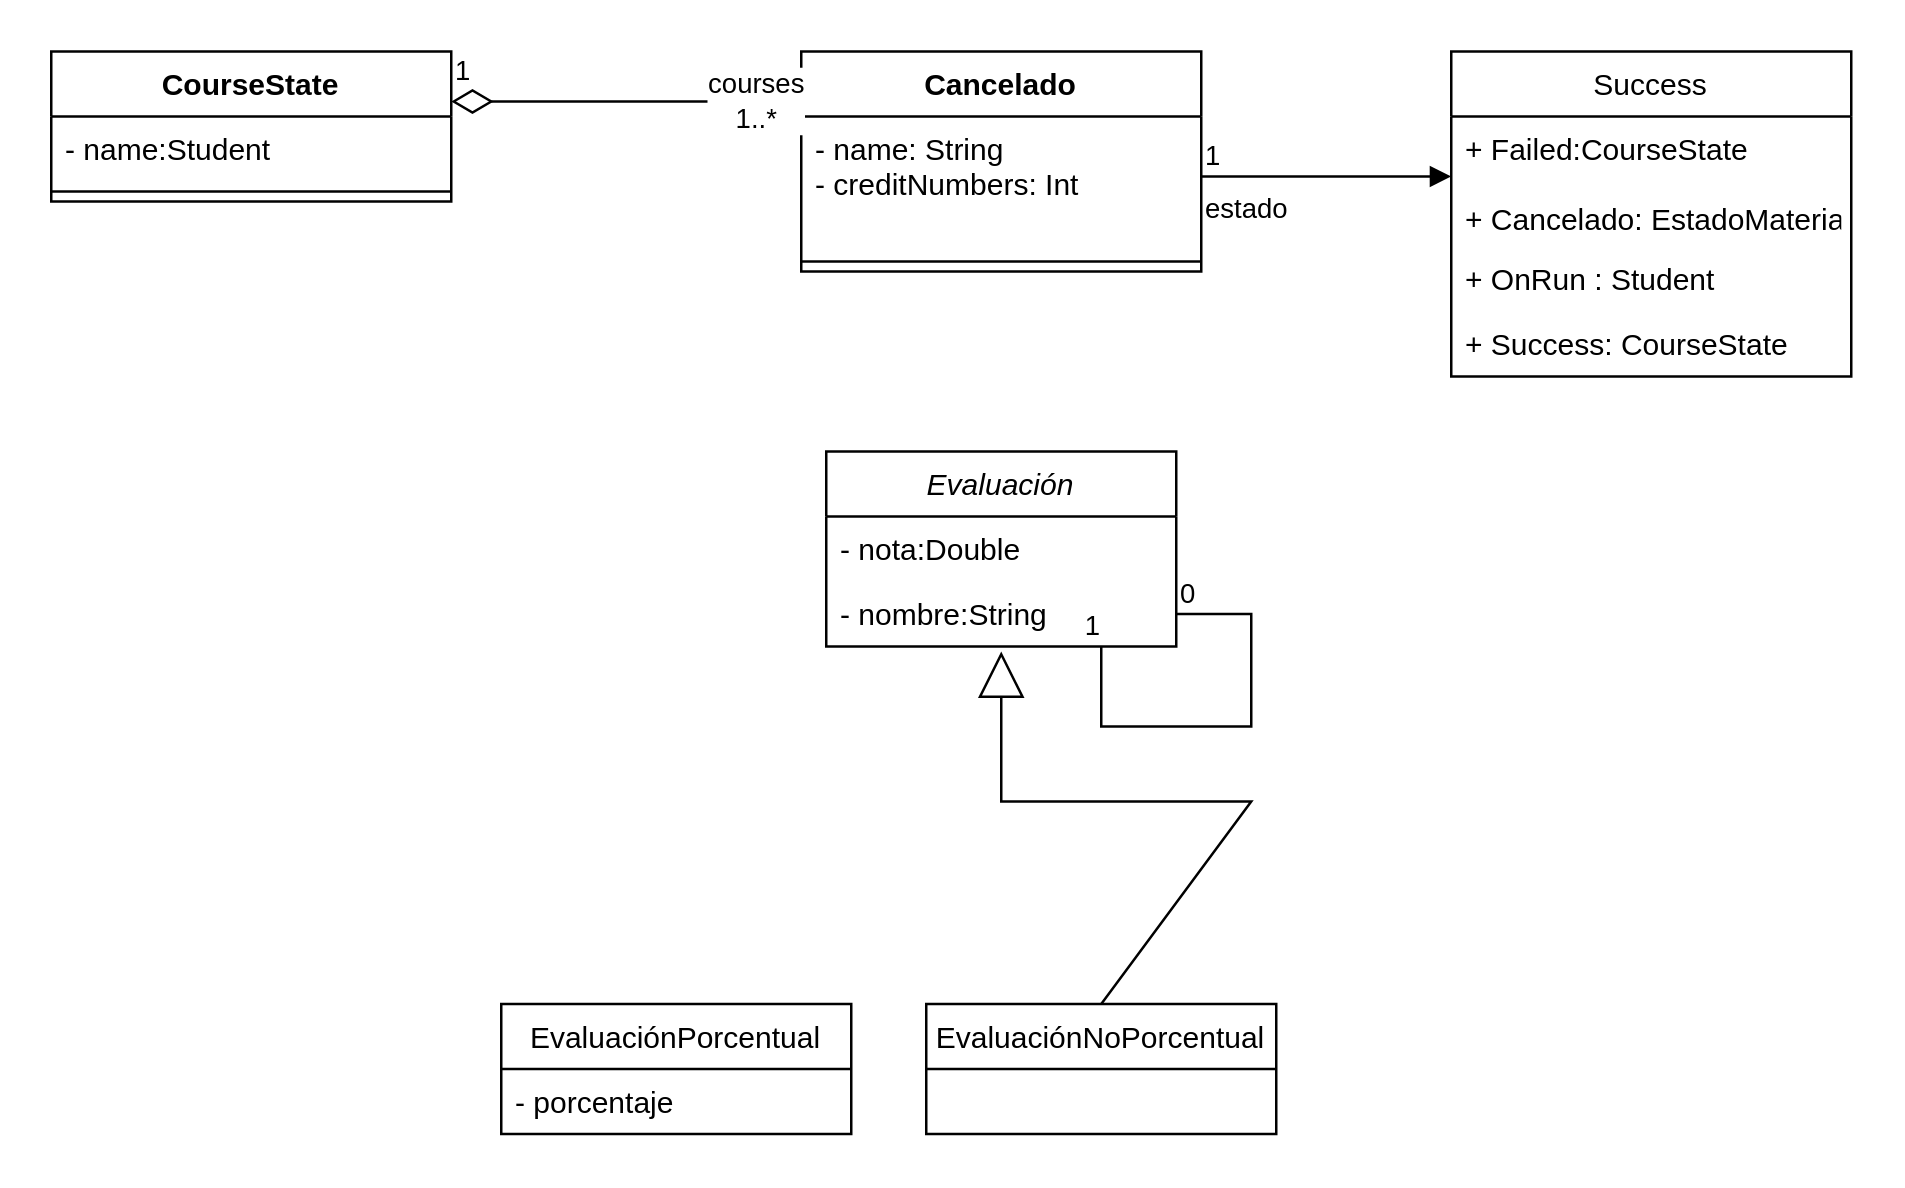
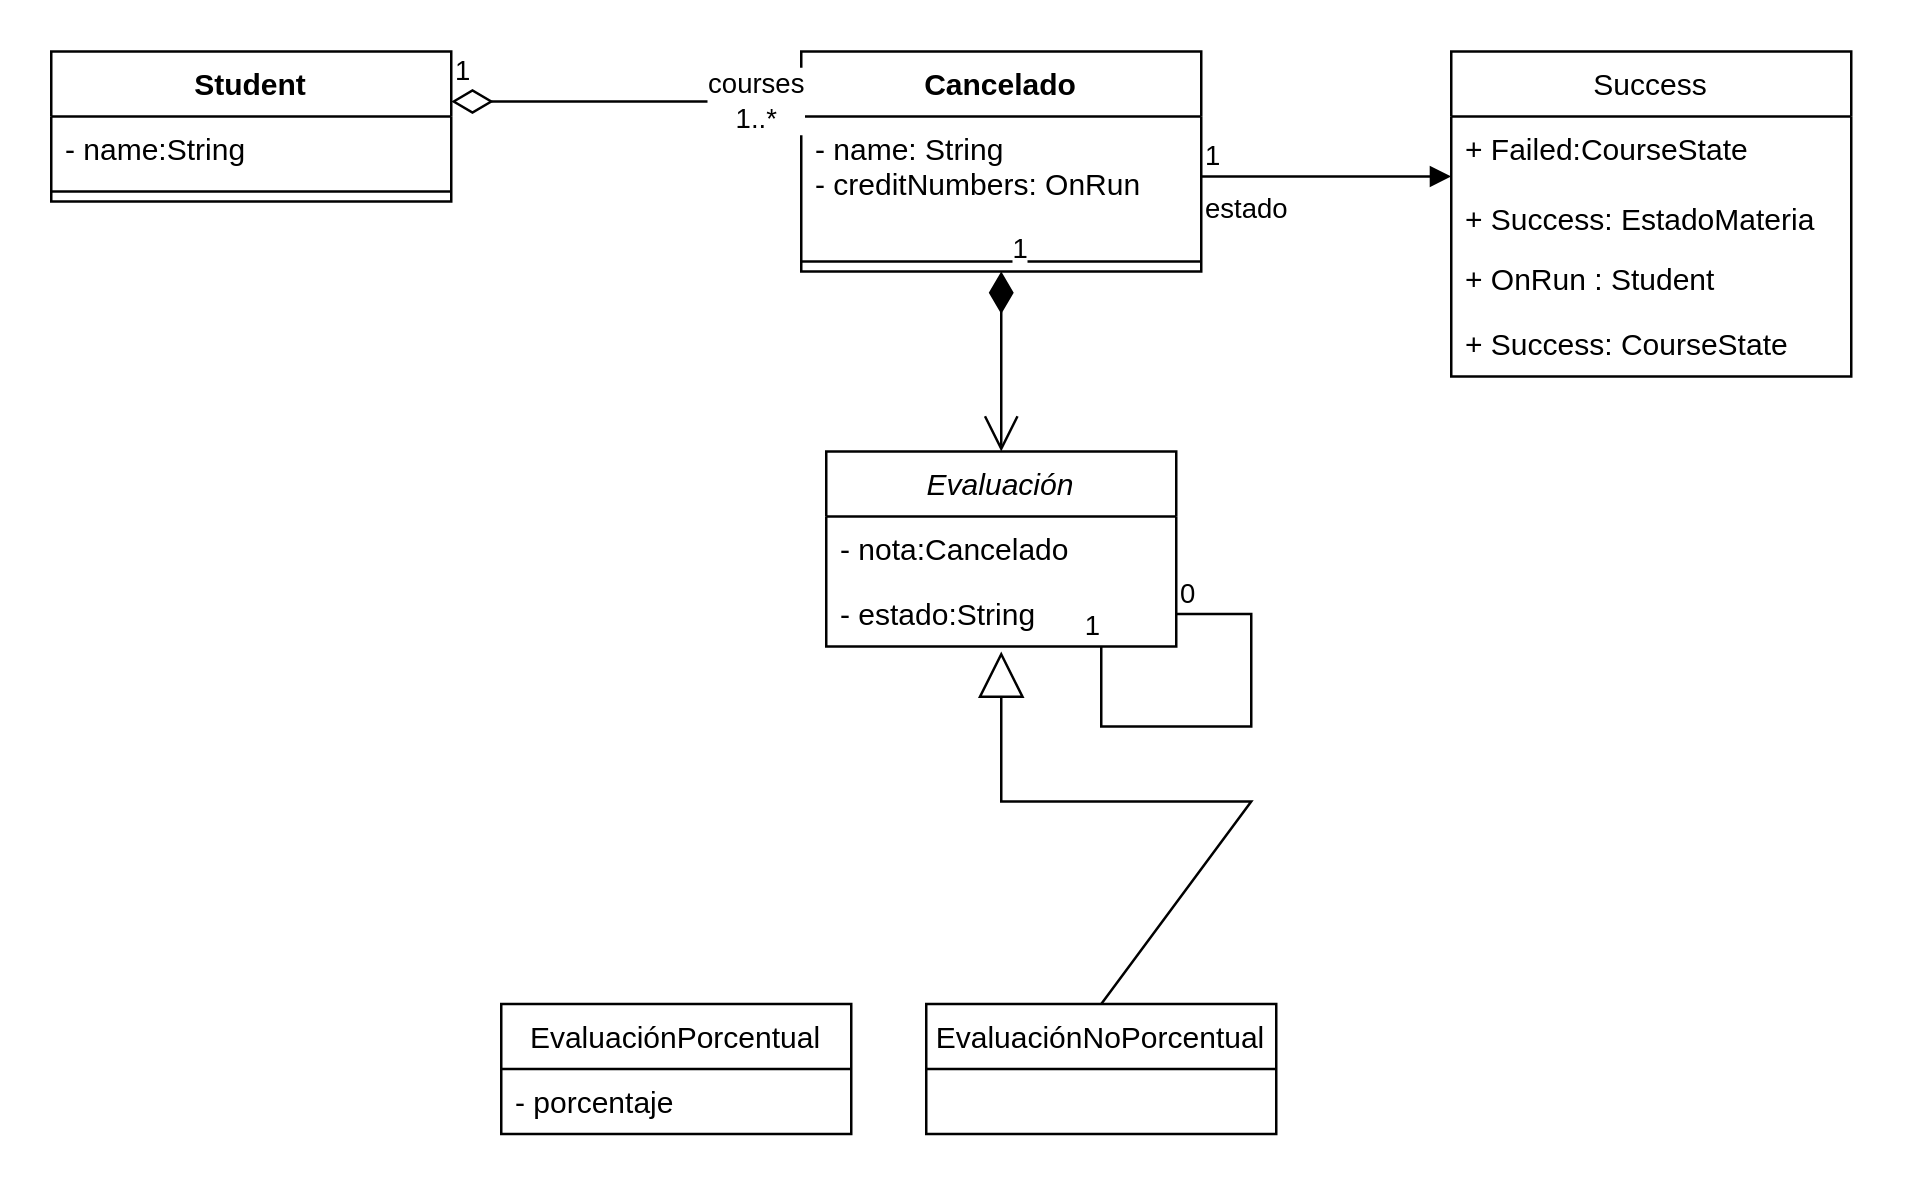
node "CourseState": label "CourseState" -> "Student"
node "- name:Student": label "- name:Student" -> "- name:String"
node "- name: String - creditNumbers: Int": label "- name: String - creditNumbers: Int" -> "- name: String - creditNumbers: OnRun"
node "+ Failed:CourseState + Cancelado: EstadoMateria": label "+ Failed:CourseState + Cancelado: EstadoMateria" -> "+ Failed:CourseState + Success: EstadoMateria"
edge "Cancelado" -- "Evaluación": added, label "1"
node "- nota:Double": label "- nota:Double" -> "- nota:Cancelado"
node "- nombre:String": label "- nombre:String" -> "- estado:String"
